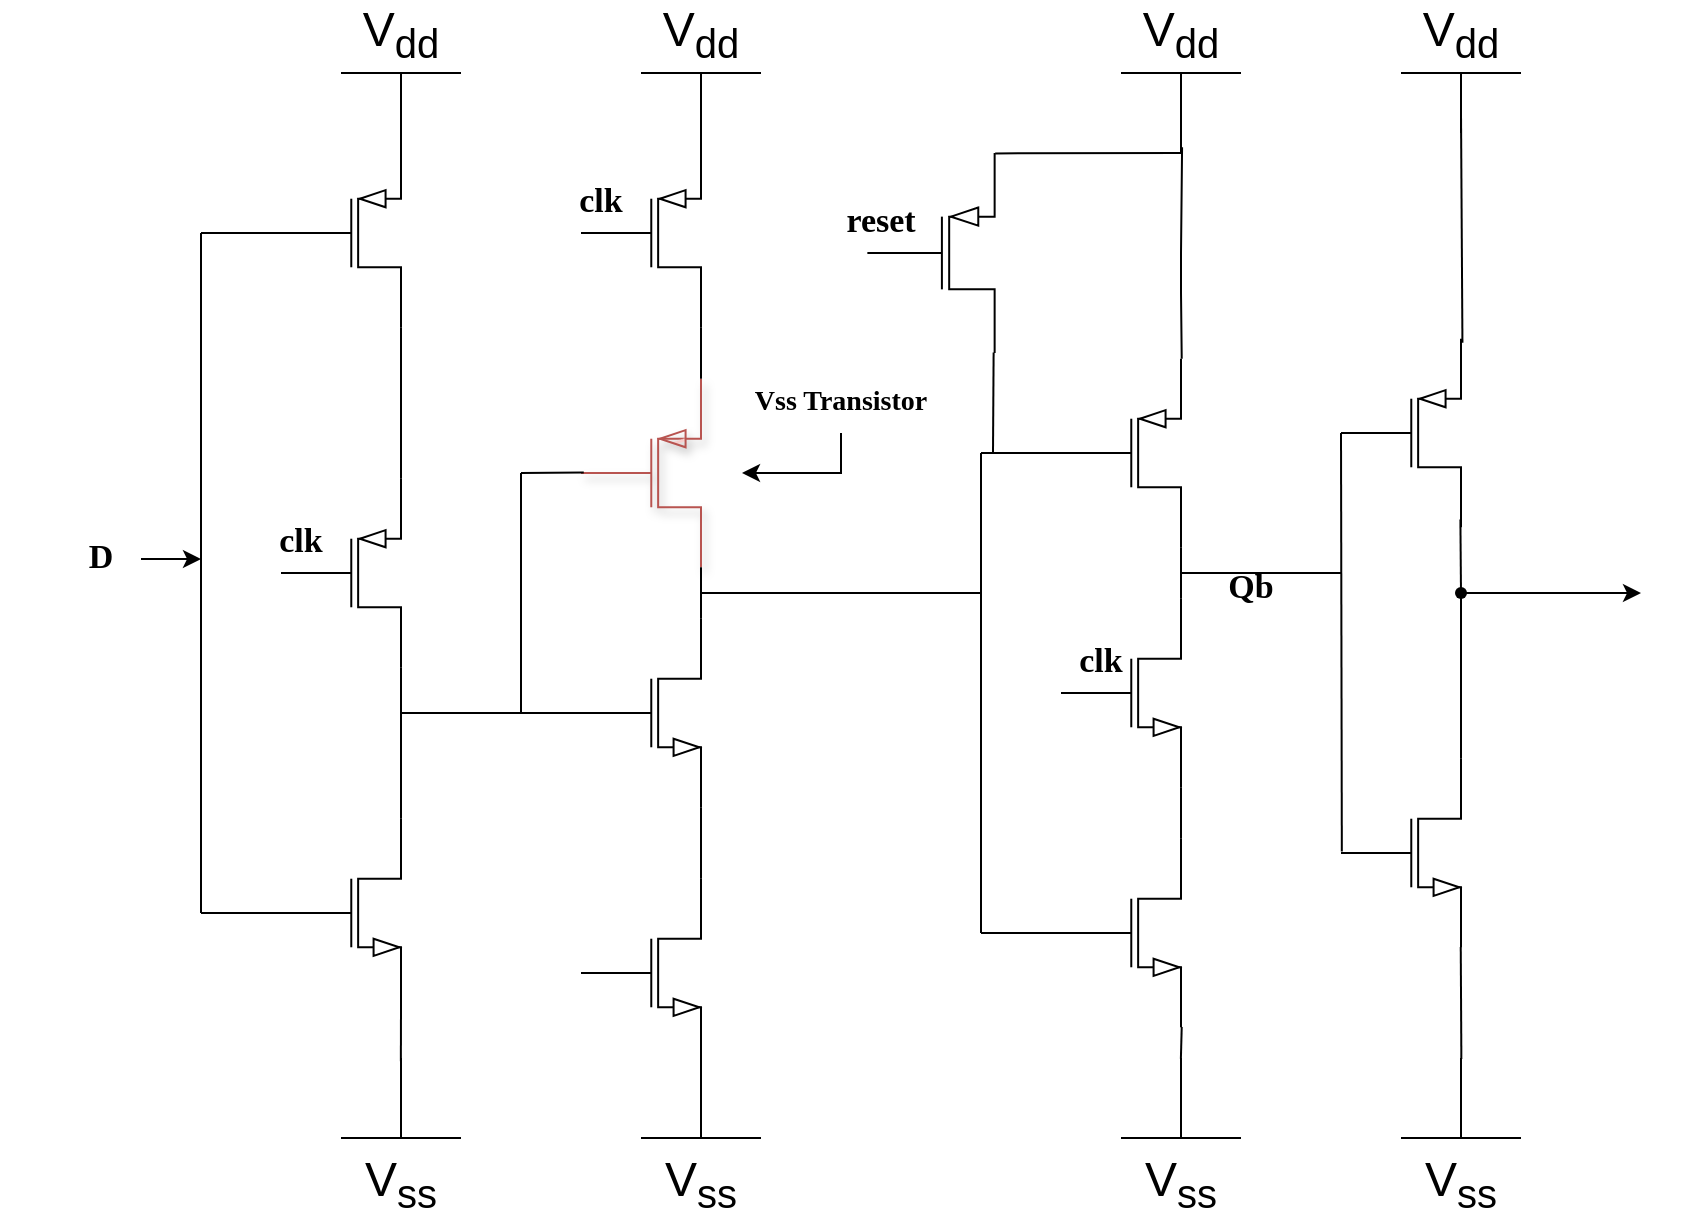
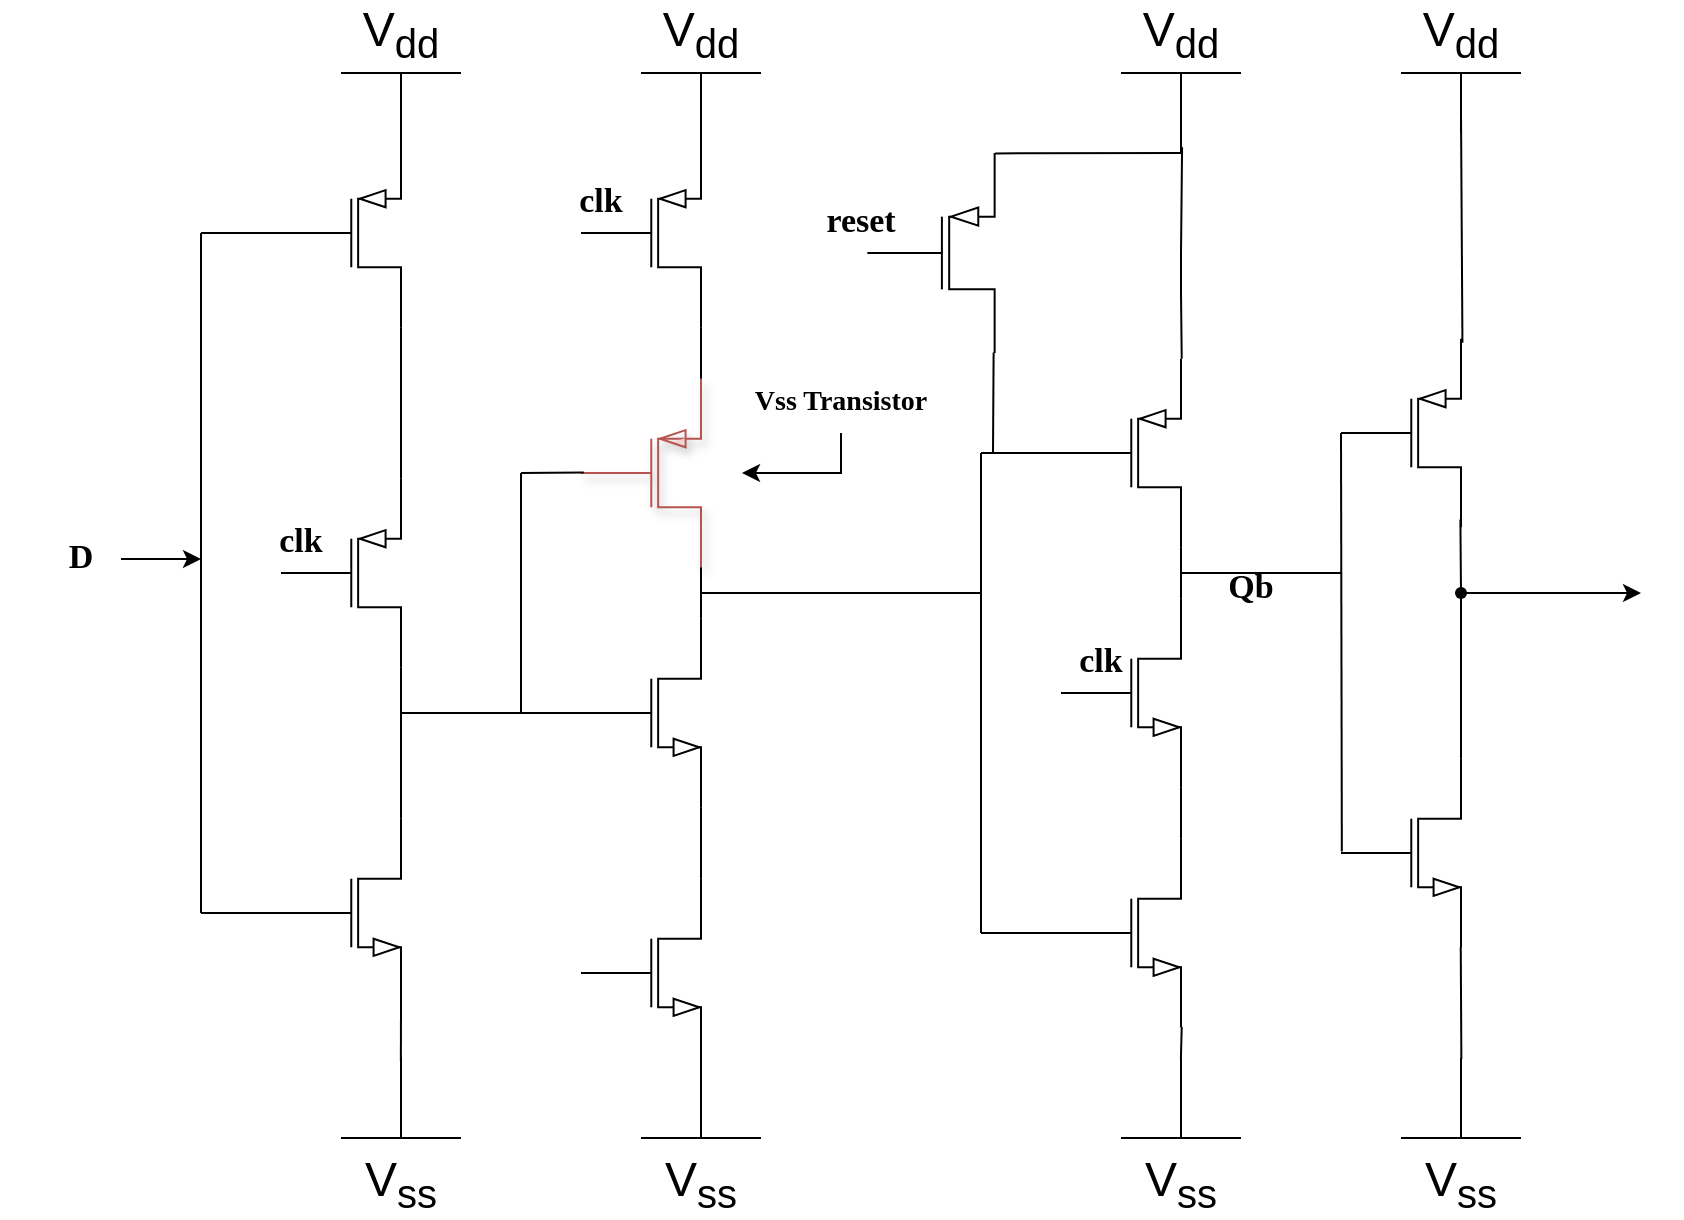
node "reset": moved (881, 223) -> (861, 223)
node "D": moved (101, 559) -> (81, 559)
